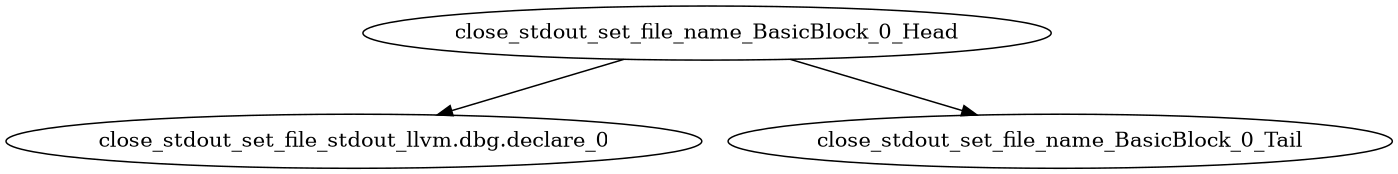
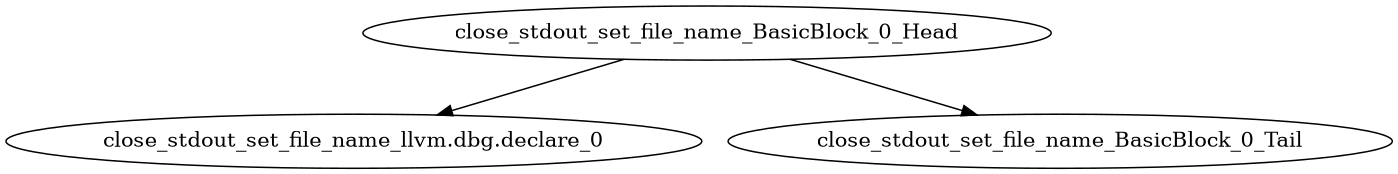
node "close_stdout_set_file_stdout_llvm.dbg.declare_0": label "close_stdout_set_file_stdout_llvm.dbg.declare_0" -> "close_stdout_set_file_name_llvm.dbg.declare_0"
